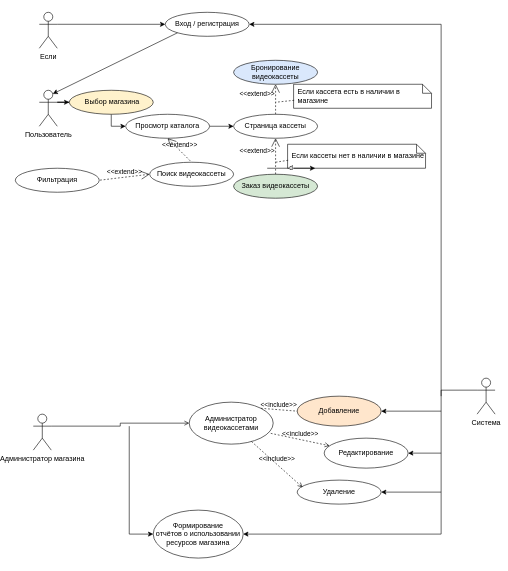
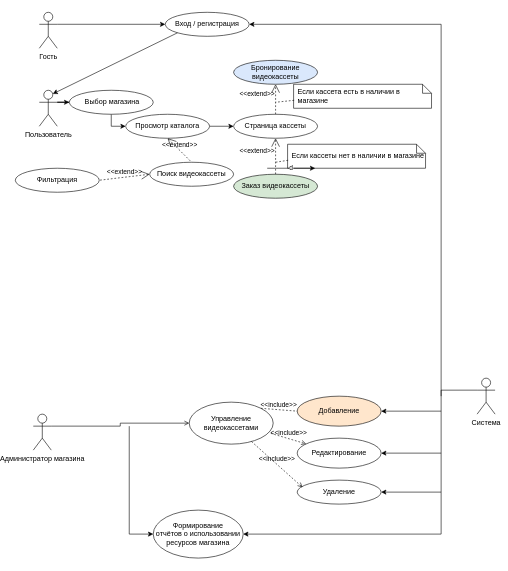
node "Если": label "Если" -> "Гость"
node "Выбор магазина": fillcolor #fff2cc -> #ffffff
node "Администратор видеокассетами": label "Администратор видеокассетами" -> "Управление видеокассетами"
node "Редактирование": moved (366, 453) -> (339, 453)
